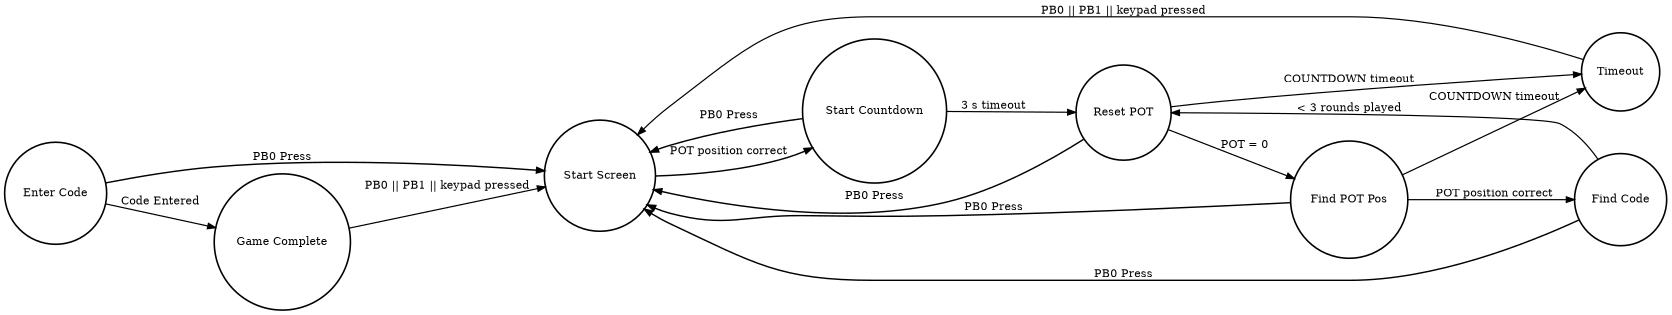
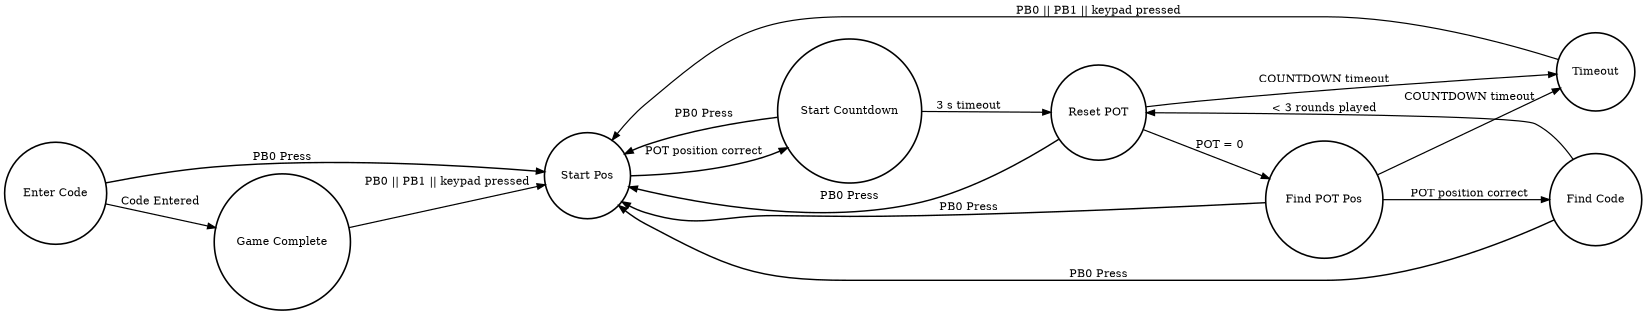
node "Start Screen": label "Start Screen" -> "Start Pos"
